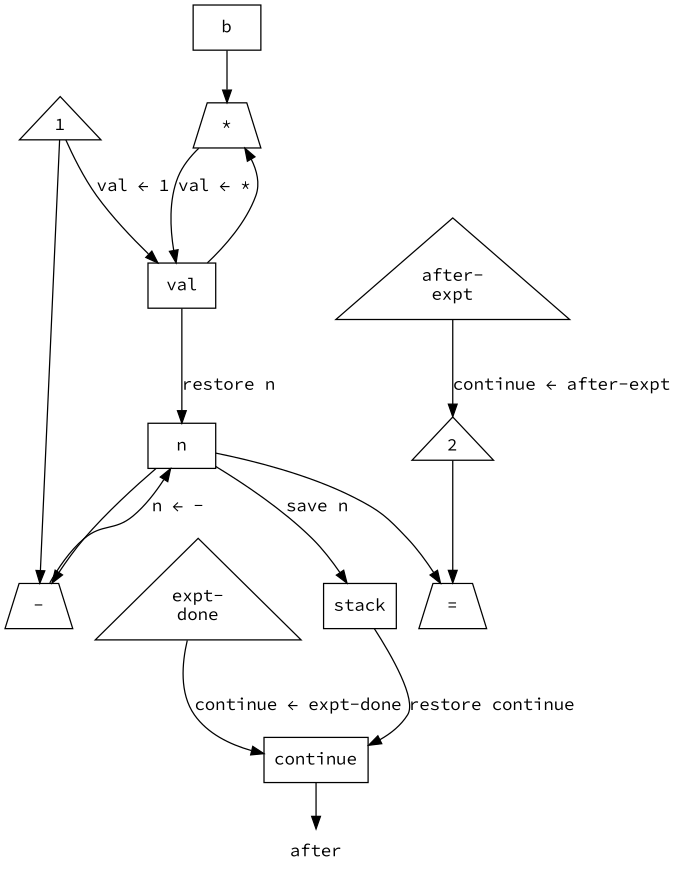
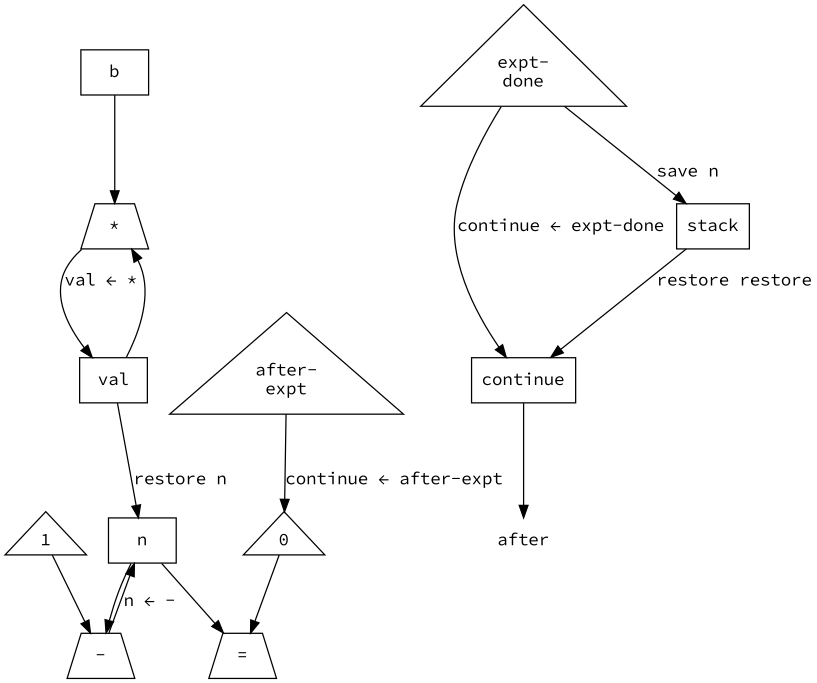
edge "1" -> "val": removed, label "val ← 1"
node "2": label "2" -> "0"
edge "n" -> "stack": now "expt- done" -> "stack"
edge "stack" -> "continue": label "restore continue" -> "restore restore"
